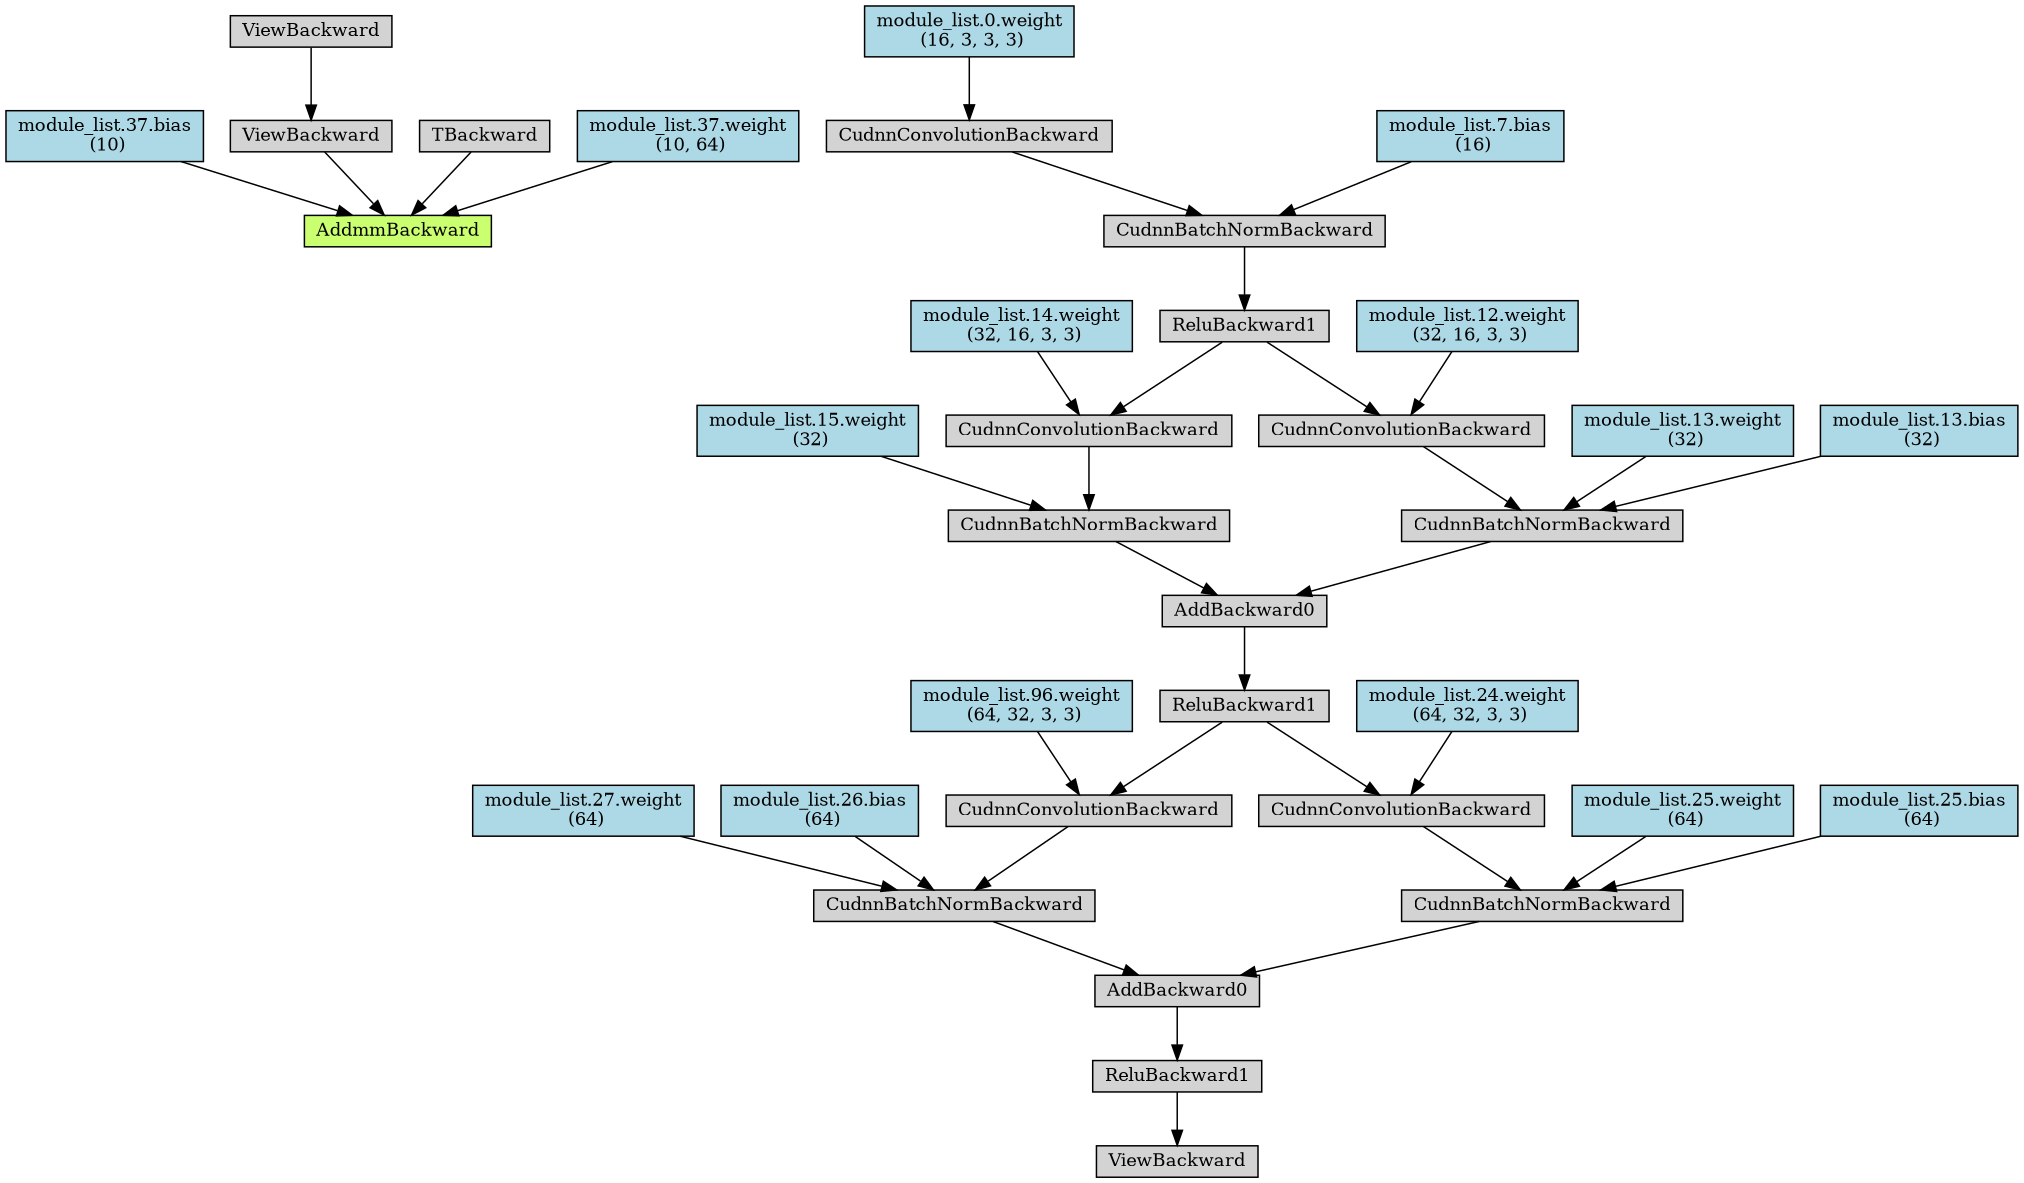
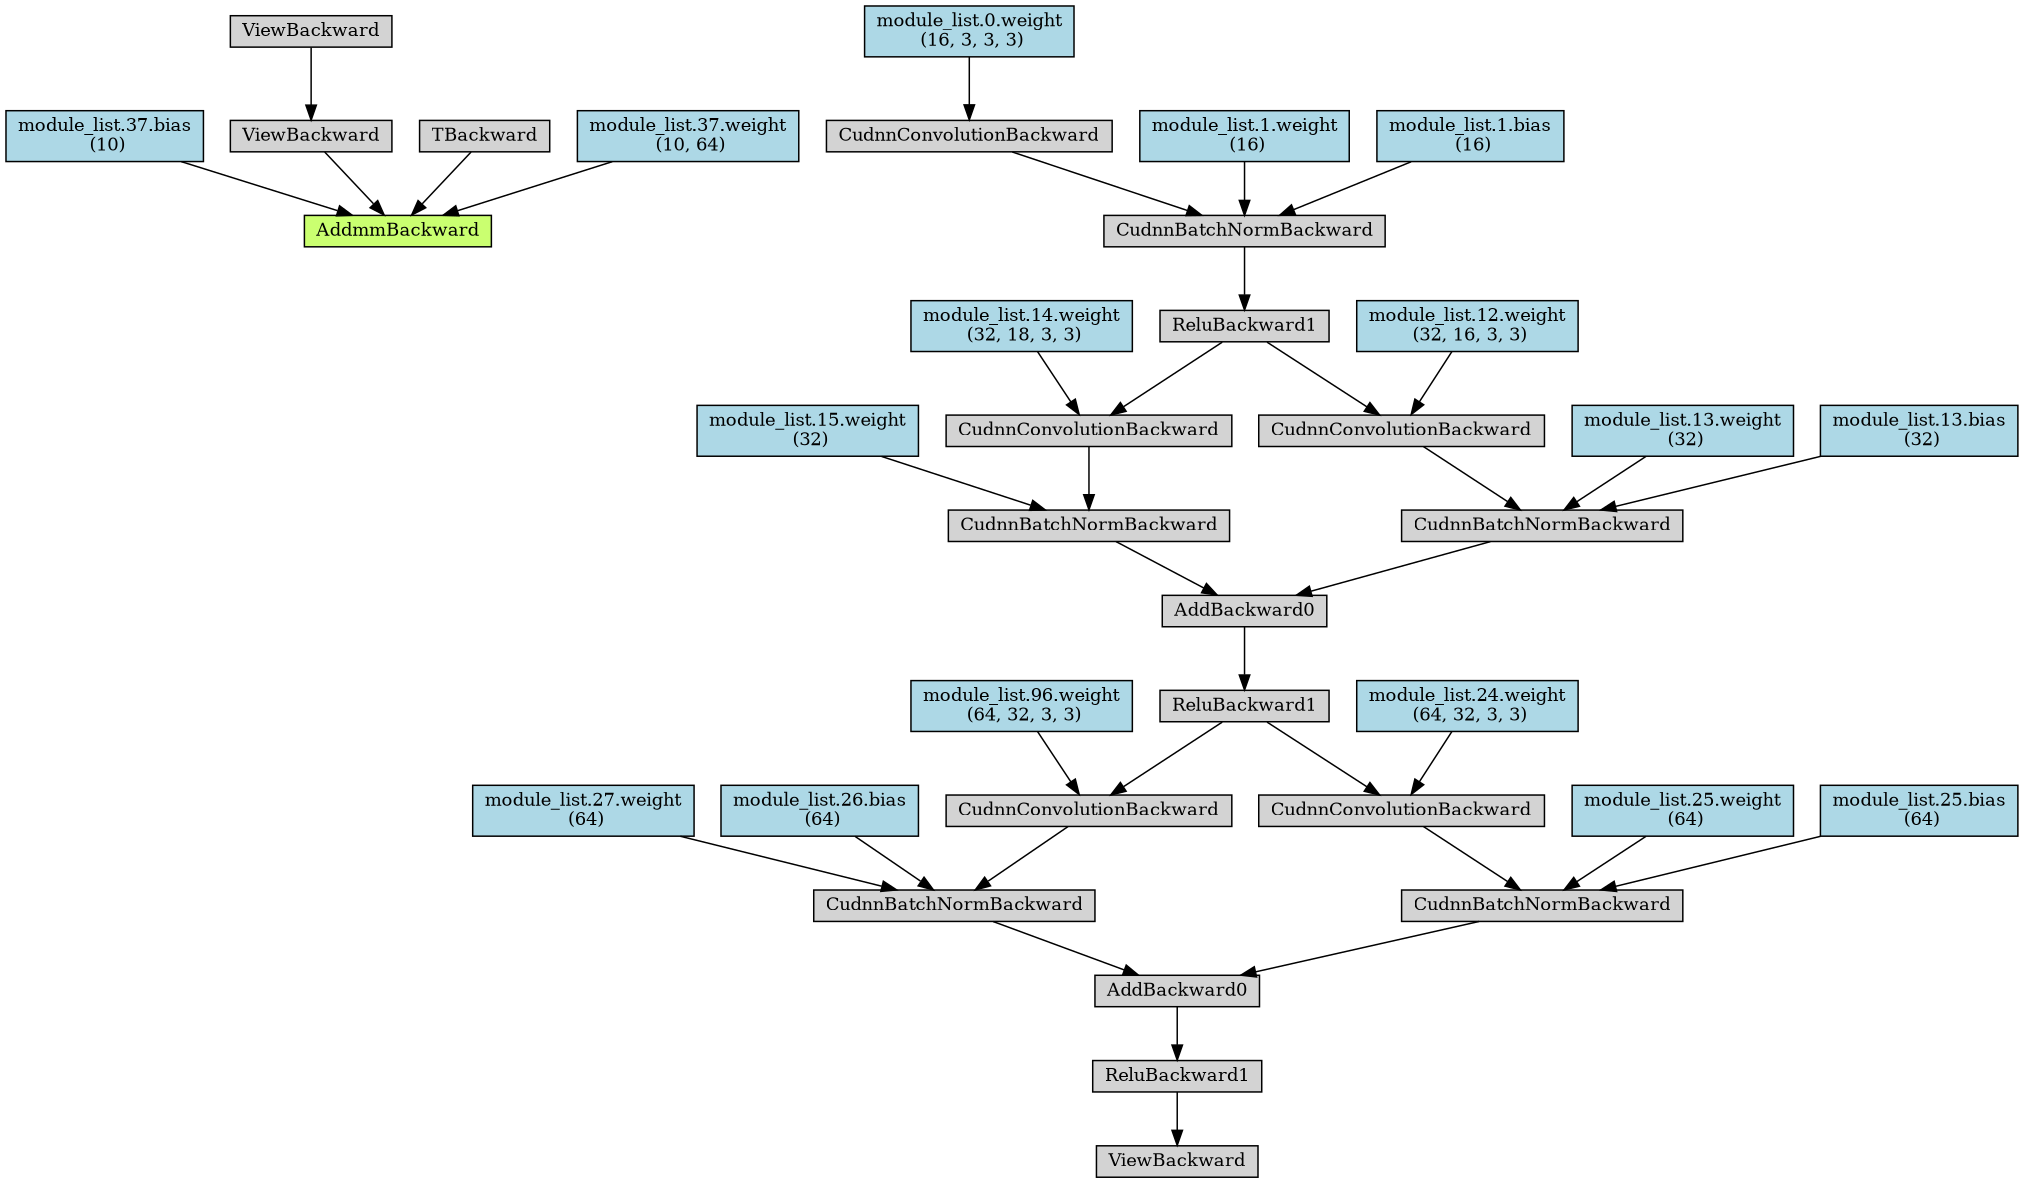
node "module_list.1.weight (16)": added
node "module_list.7.bias (16)": label "module_list.7.bias (16)" -> "module_list.1.bias (16)"
node "module_list.14.weight (32, 16, 3, 3)": label "module_list.14.weight (32, 16, 3, 3)" -> "module_list.14.weight (32, 18, 3, 3)"
